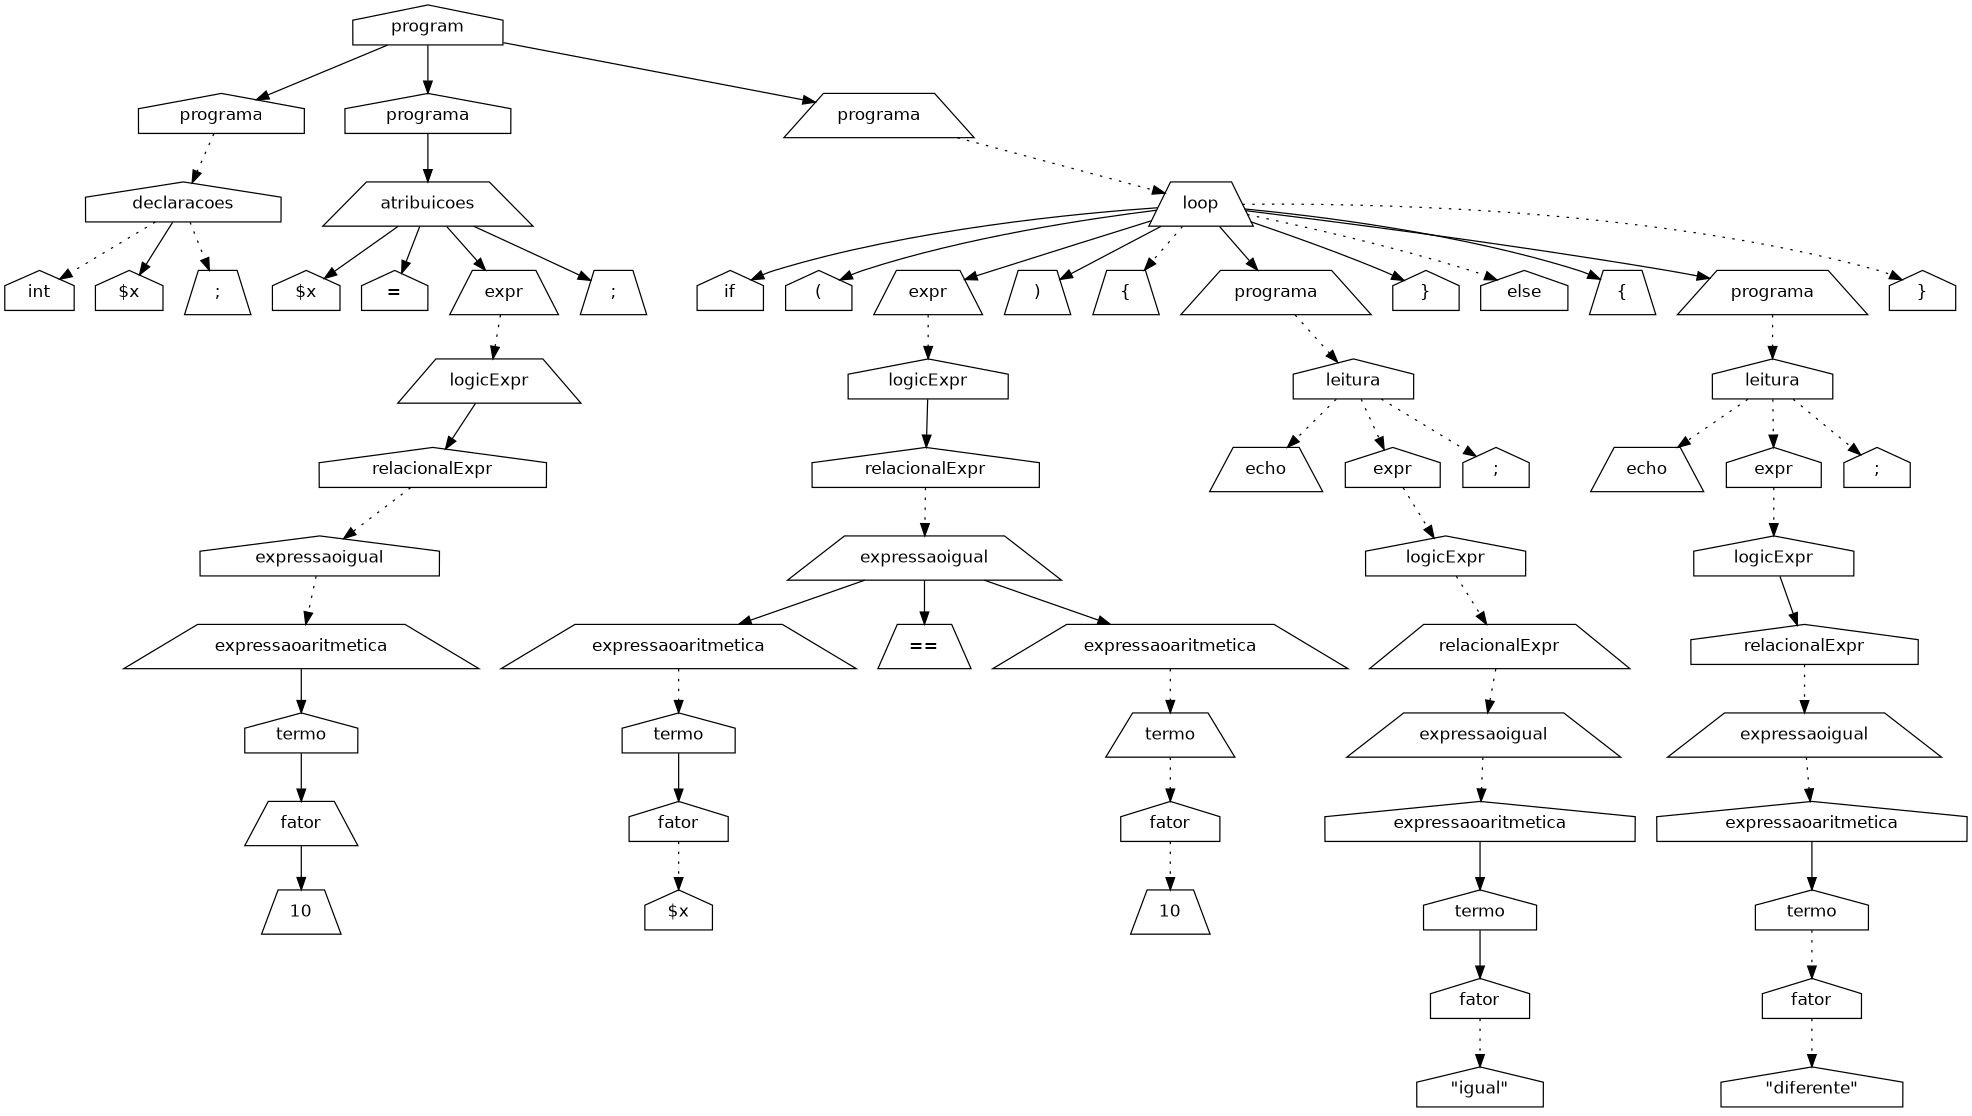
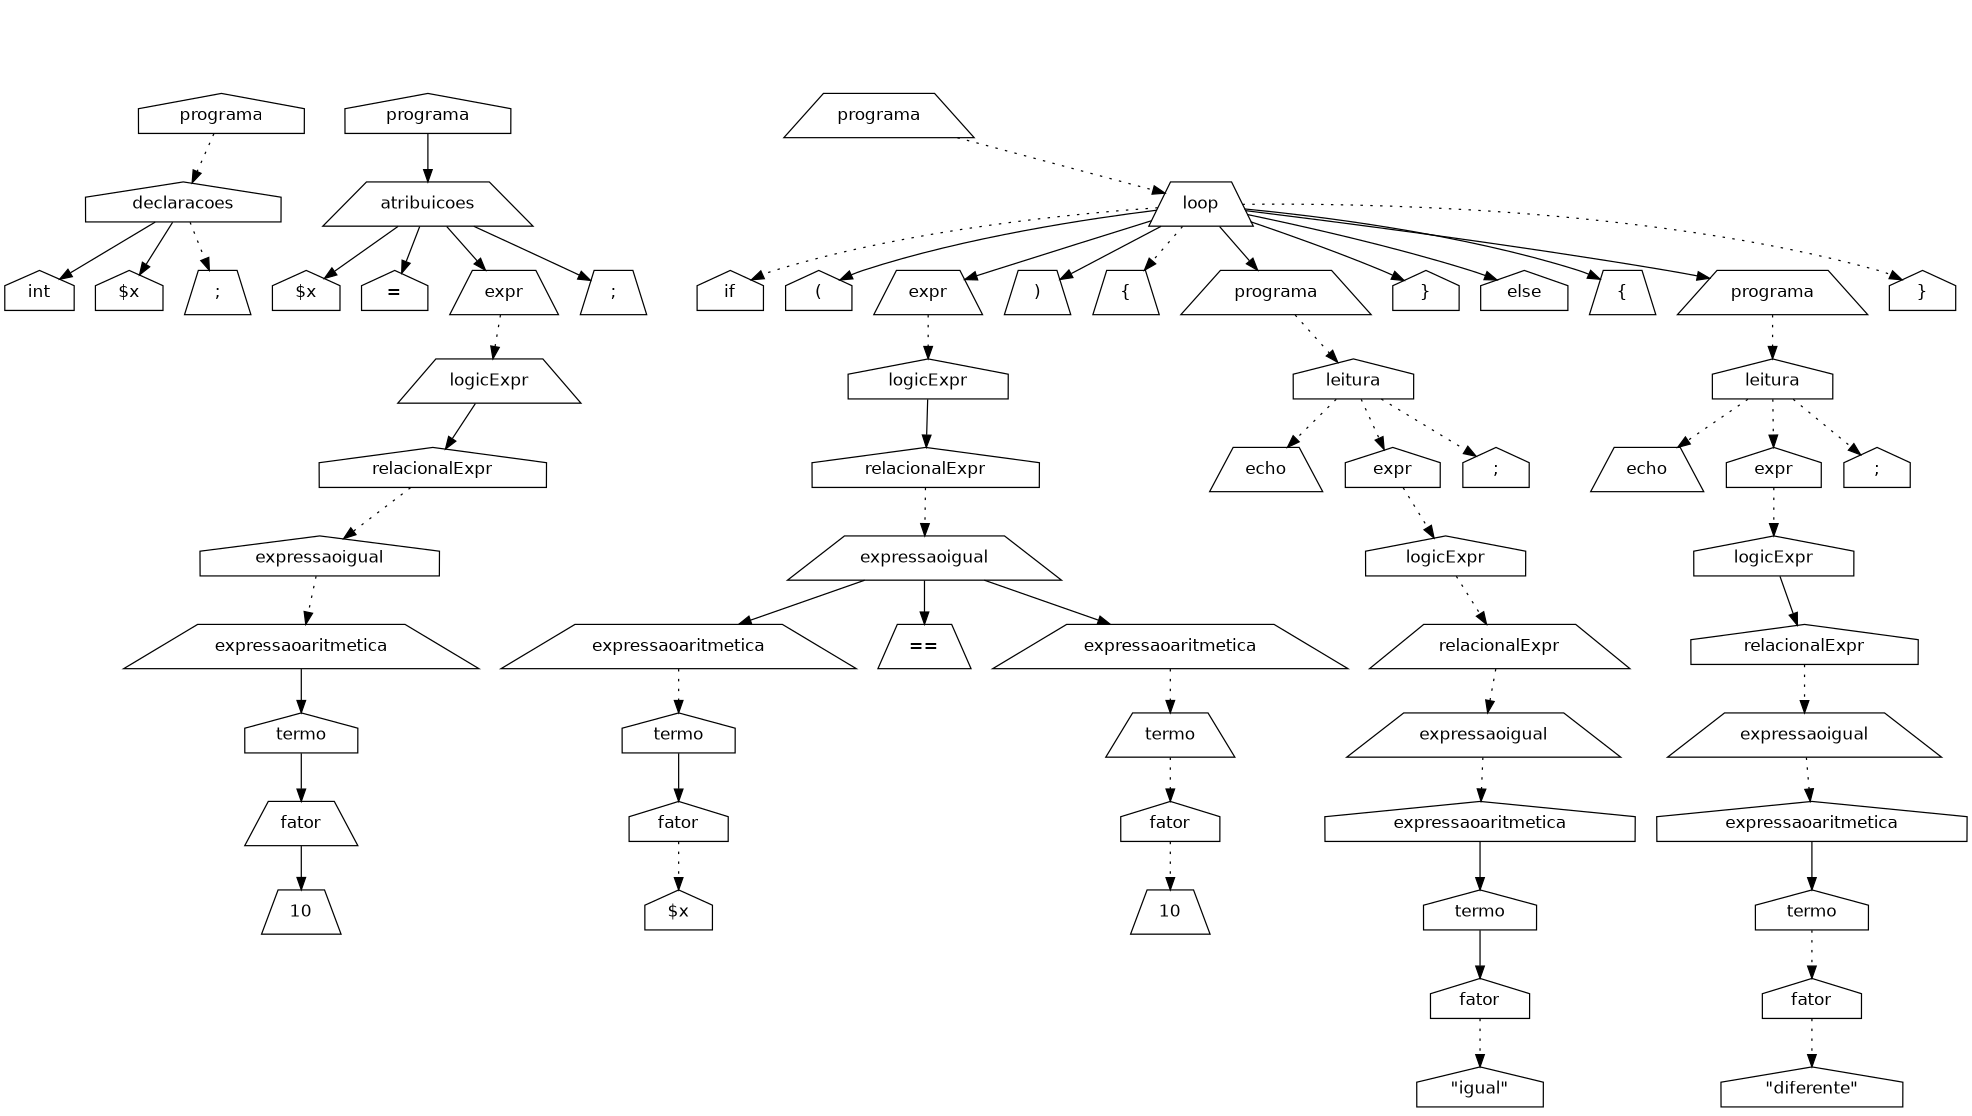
node "program": removed
edge "loop" -> "if": style solid -> dotted
edge "loop" -> "else": style dotted -> solid
edge "declaracoes" -> "int": style dotted -> solid
